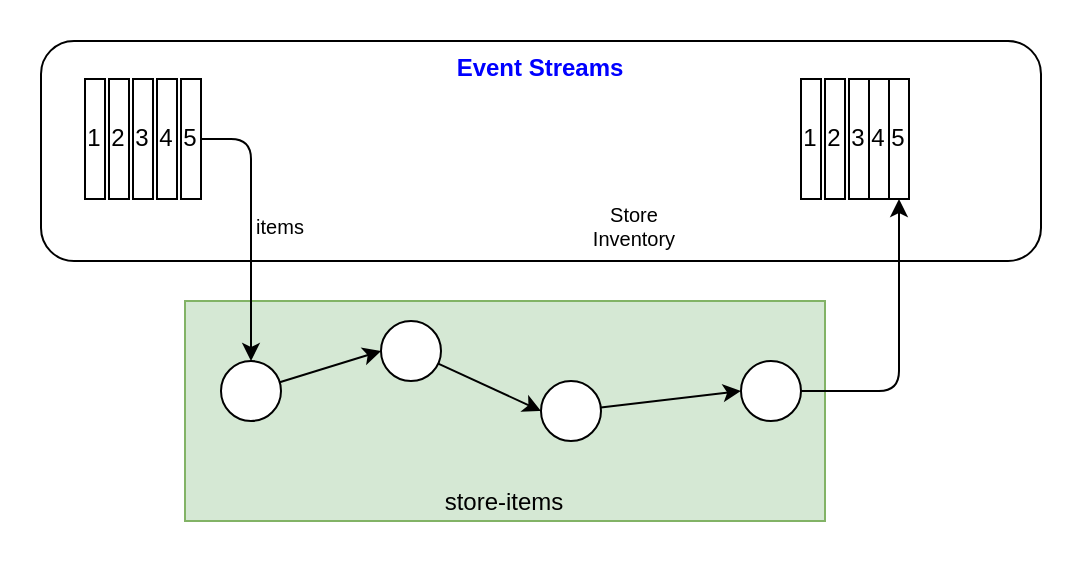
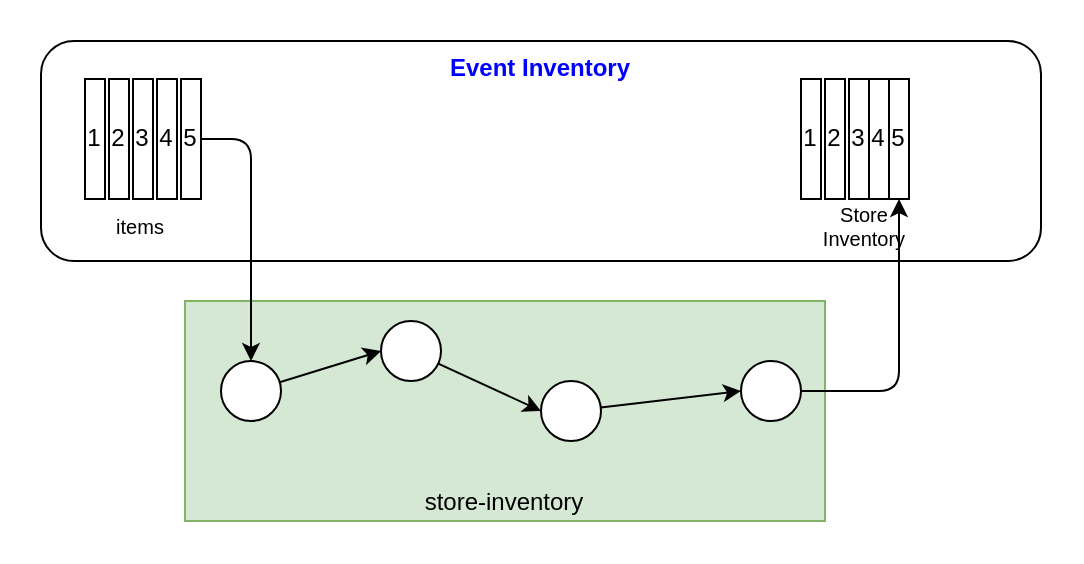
node "Event Streams": label "Event Streams" -> "Event Inventory"
node "items": moved (281, 226) -> (141, 226)
node "Store Inventory": moved (635, 226) -> (865, 226)
node "store-items": label "store-items" -> "store-inventory"
